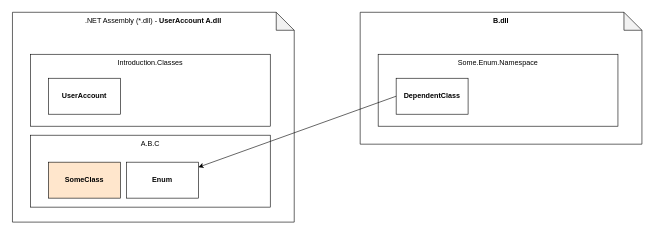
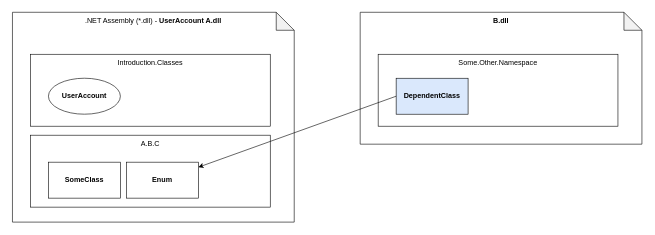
node "Some.Enum.Namespace": label "Some.Enum.Namespace" -> "Some.Other.Namespace"
node "UserAccount": shape rectangle -> ellipse
node "DependentClass": fillcolor #ffffff -> #dae8fc
node "SomeClass": fillcolor #ffe6cc -> #ffffff
